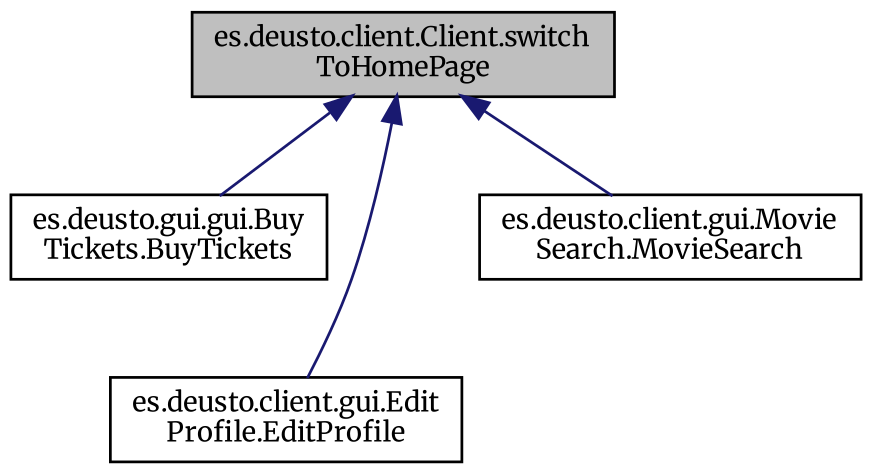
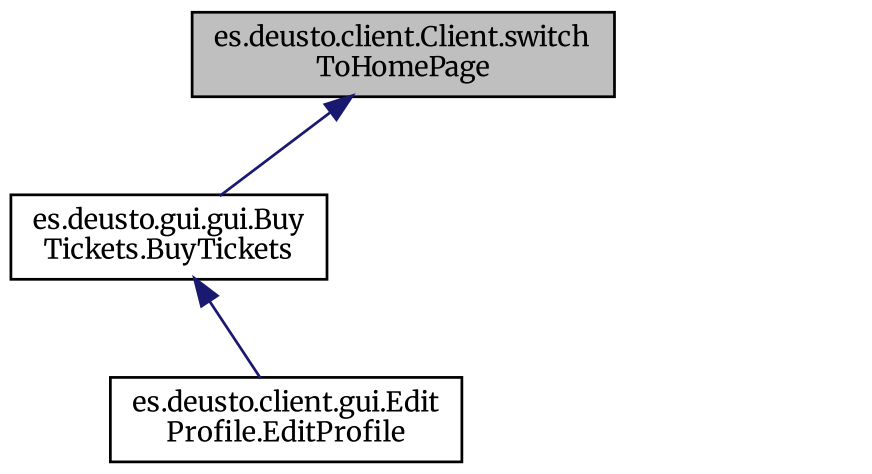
node "es.deusto.client.gui.Movie Search.MovieSearch": removed
edge "es.deusto.client.gui.Edit Profile.EditProfile" -> "es.deusto.client.Client.switch ToHomePage": now "es.deusto.client.gui.Edit Profile.EditProfile" -> "es.deusto.gui.gui.Buy Tickets.BuyTickets"
